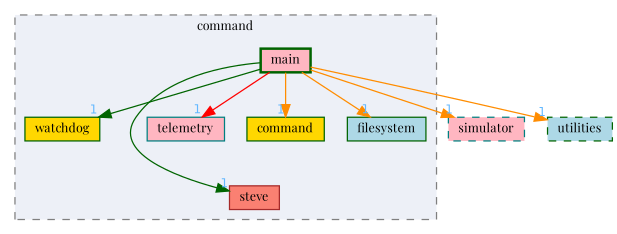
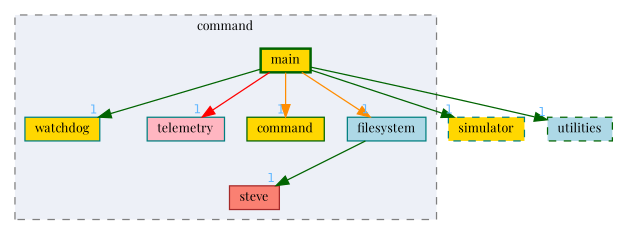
node "main": fillcolor lightpink -> gold
edge "main" -> "simulator": color darkorange -> darkgreen
edge "main" -> "utilities": color darkorange -> darkgreen
edge "main" -> "steve": now "filesystem" -> "steve"
node "watchdog": color darkgreen -> teal
node "filesystem": color darkgreen -> teal
node "simulator": fillcolor lightpink -> gold
